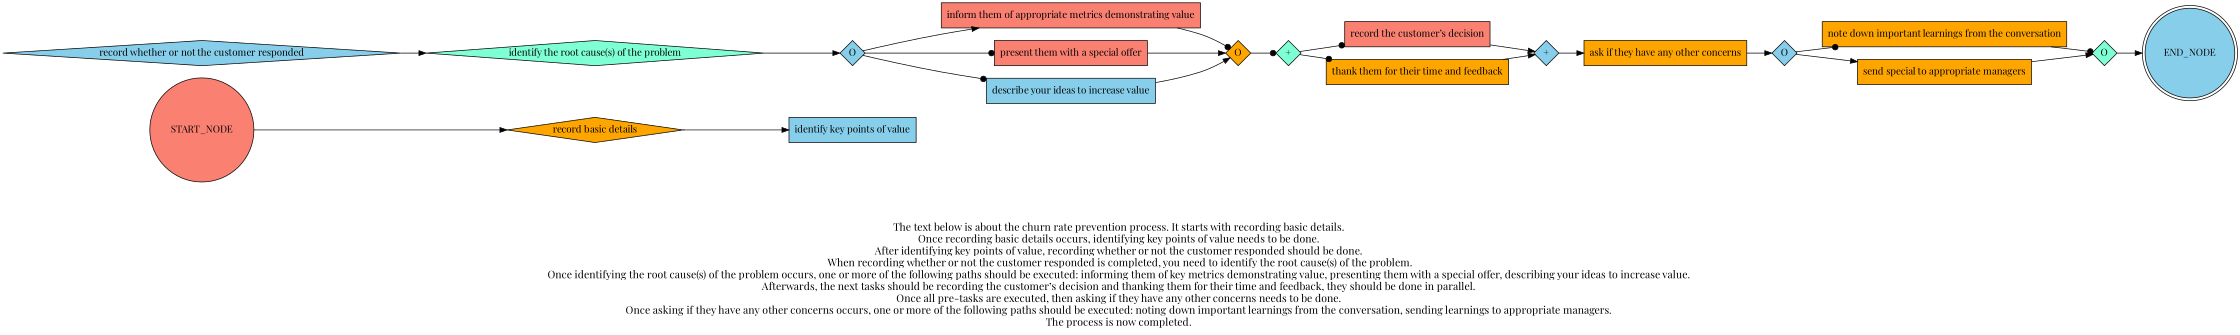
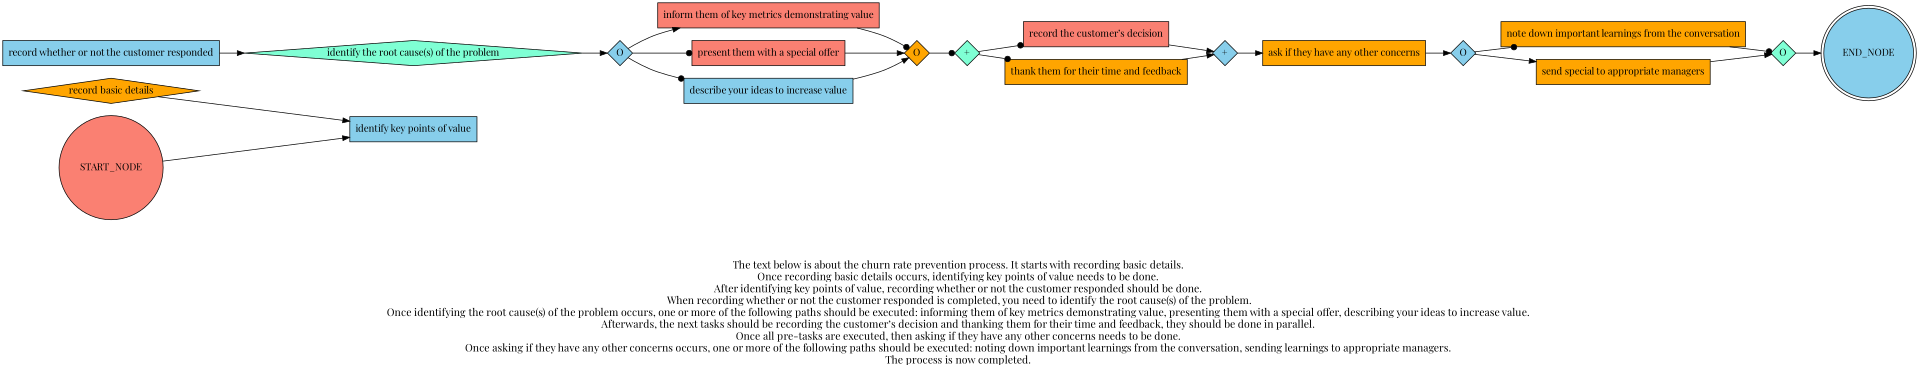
node "inform them of appropriate metrics demonstrating value": label "inform them of appropriate metrics demonstrating value" -> "inform them of key metrics demonstrating value"
node "record whether or not the customer responded": shape diamond -> box
edge "START_NODE" -> "record basic details": now "START_NODE" -> "identify key points of value"
